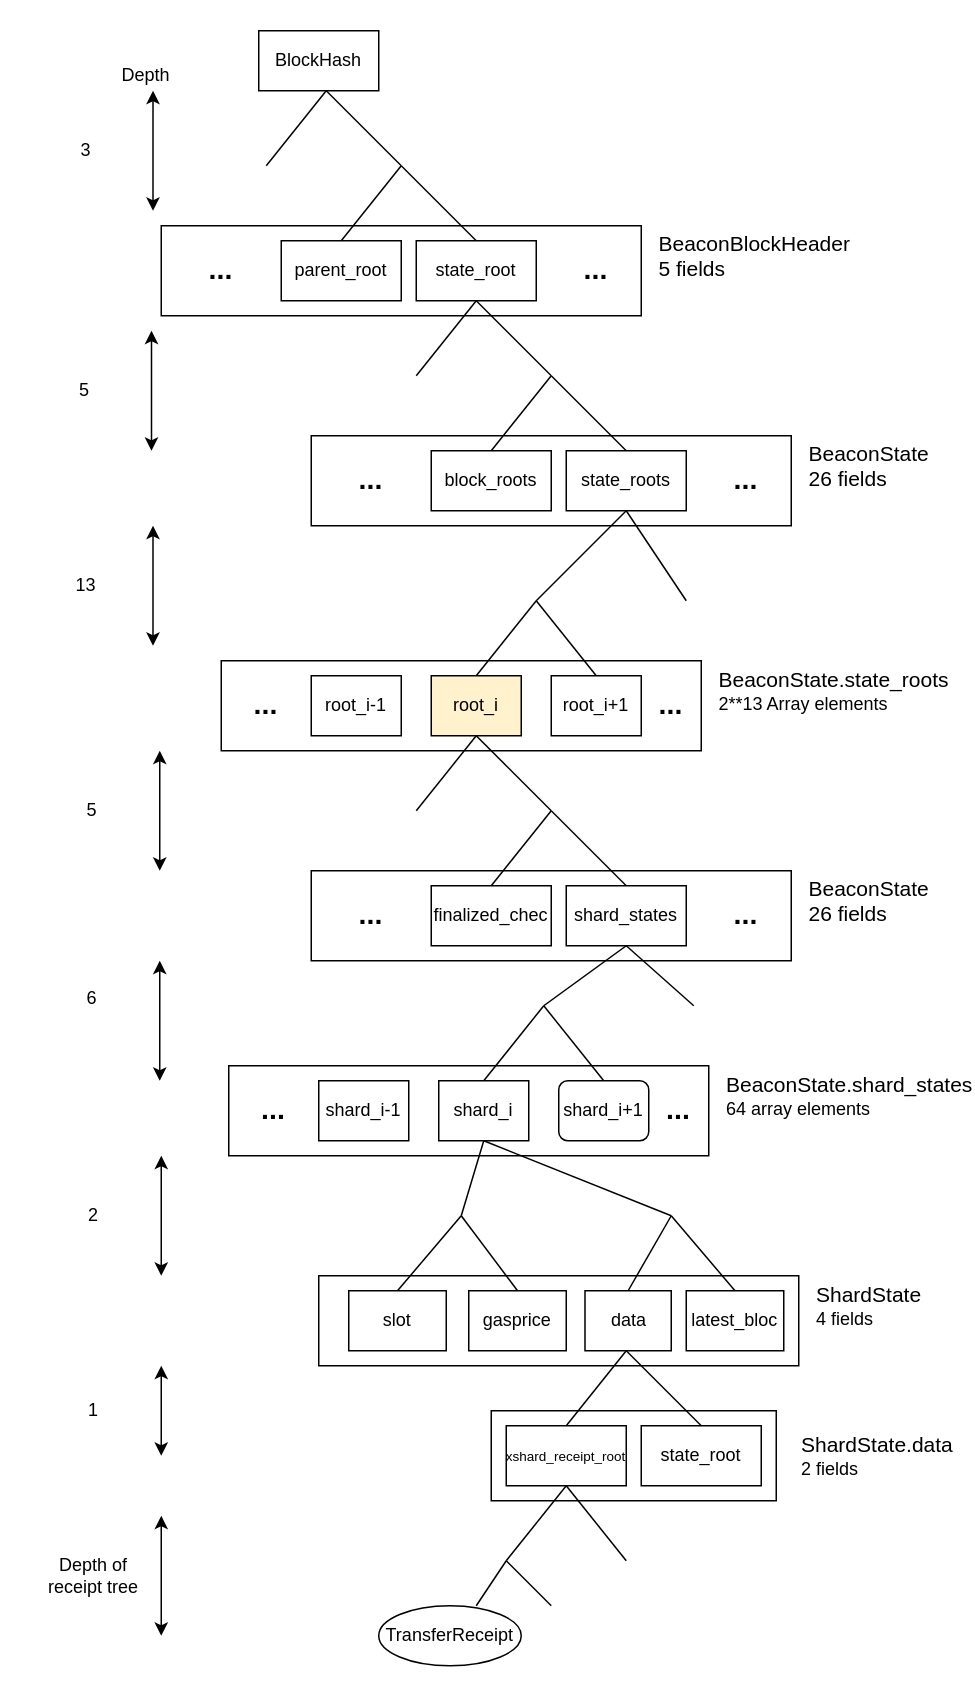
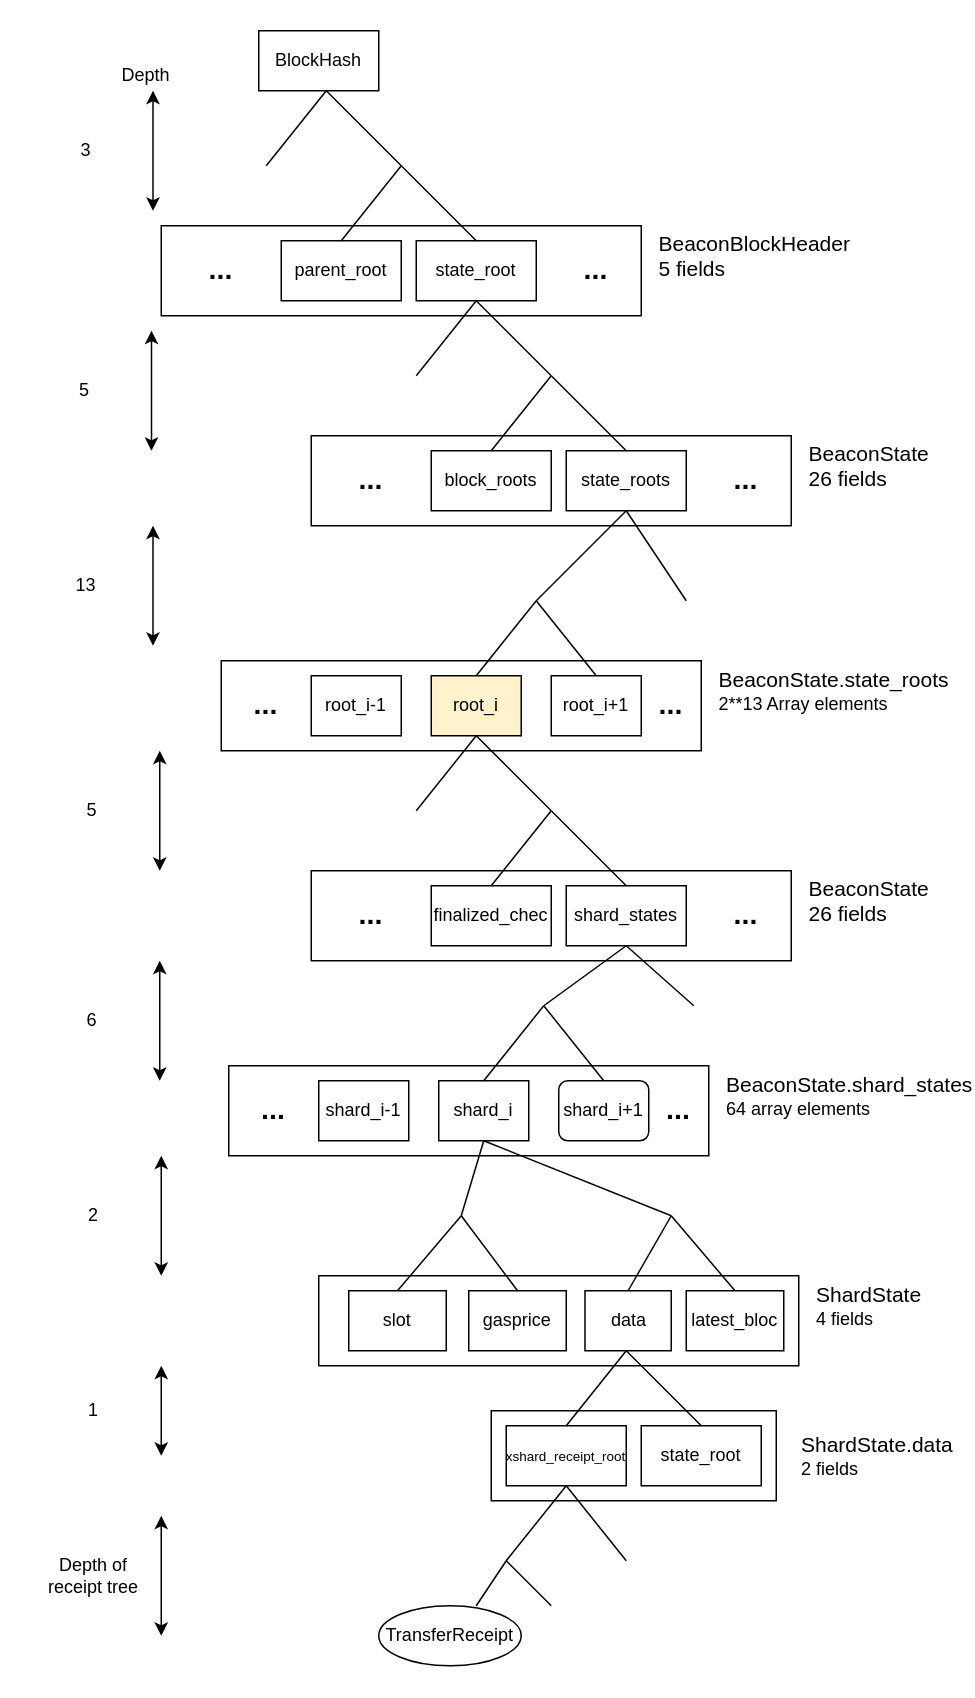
node "6": moved (92, 998) -> (92, 1021)
